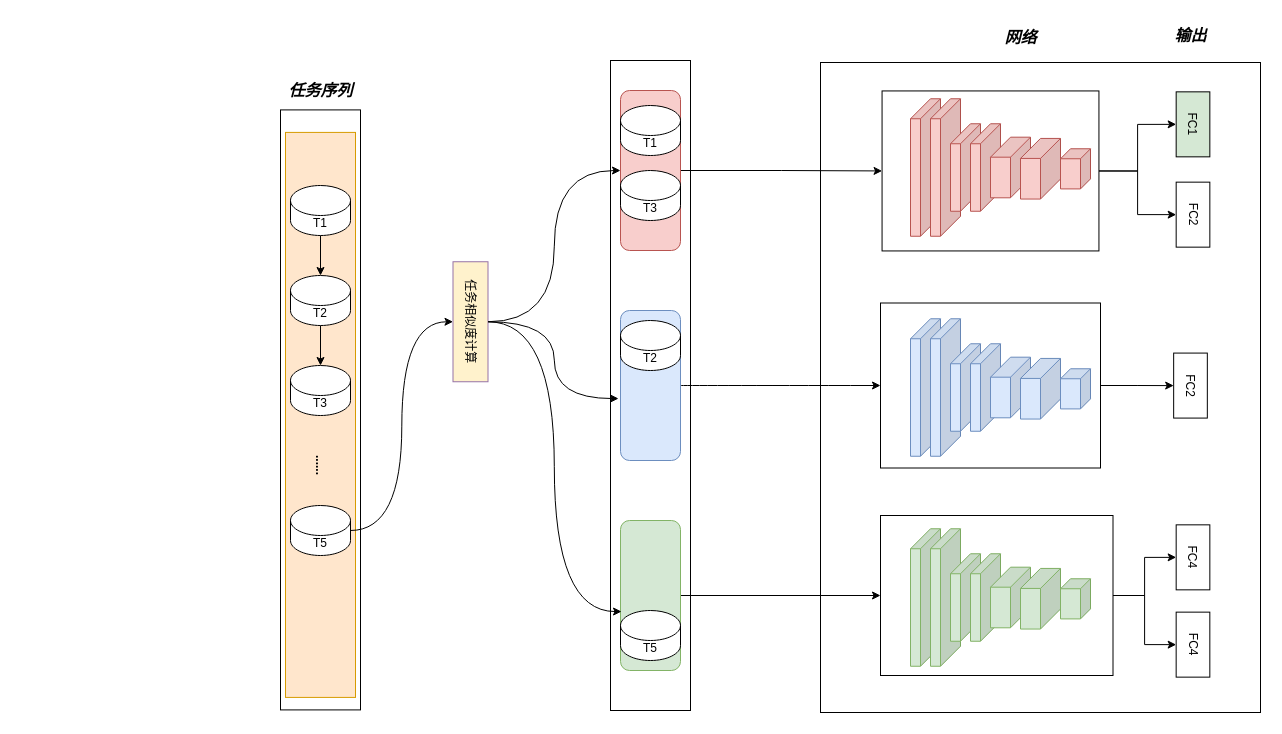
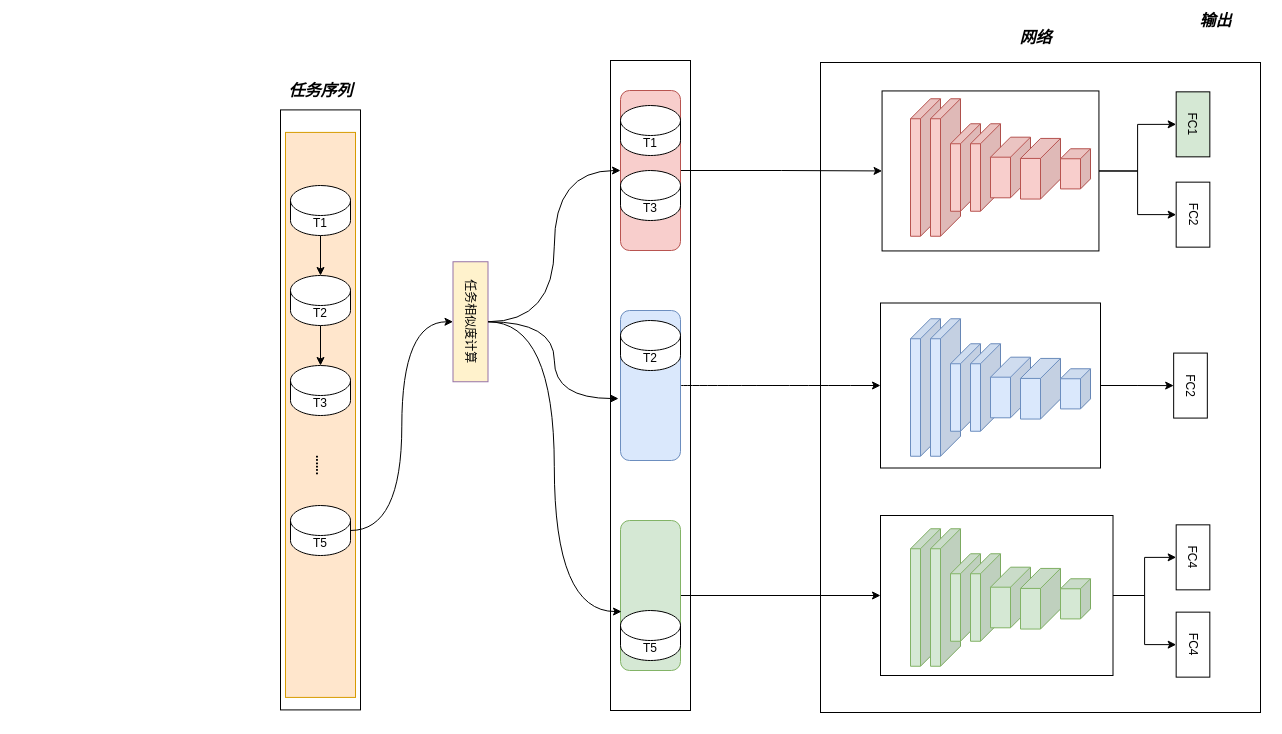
node "输出": moved (1191, 36) -> (1216, 21)
node "网络": moved (1021, 38) -> (1036, 38)
